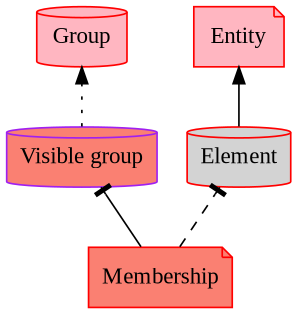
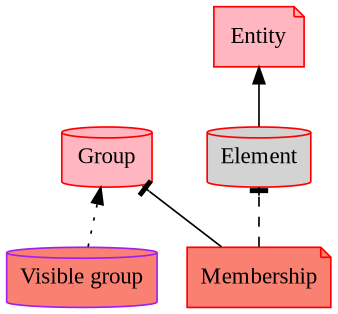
edge "Membership" -> "Visible group": now "Membership" -> "Group"
